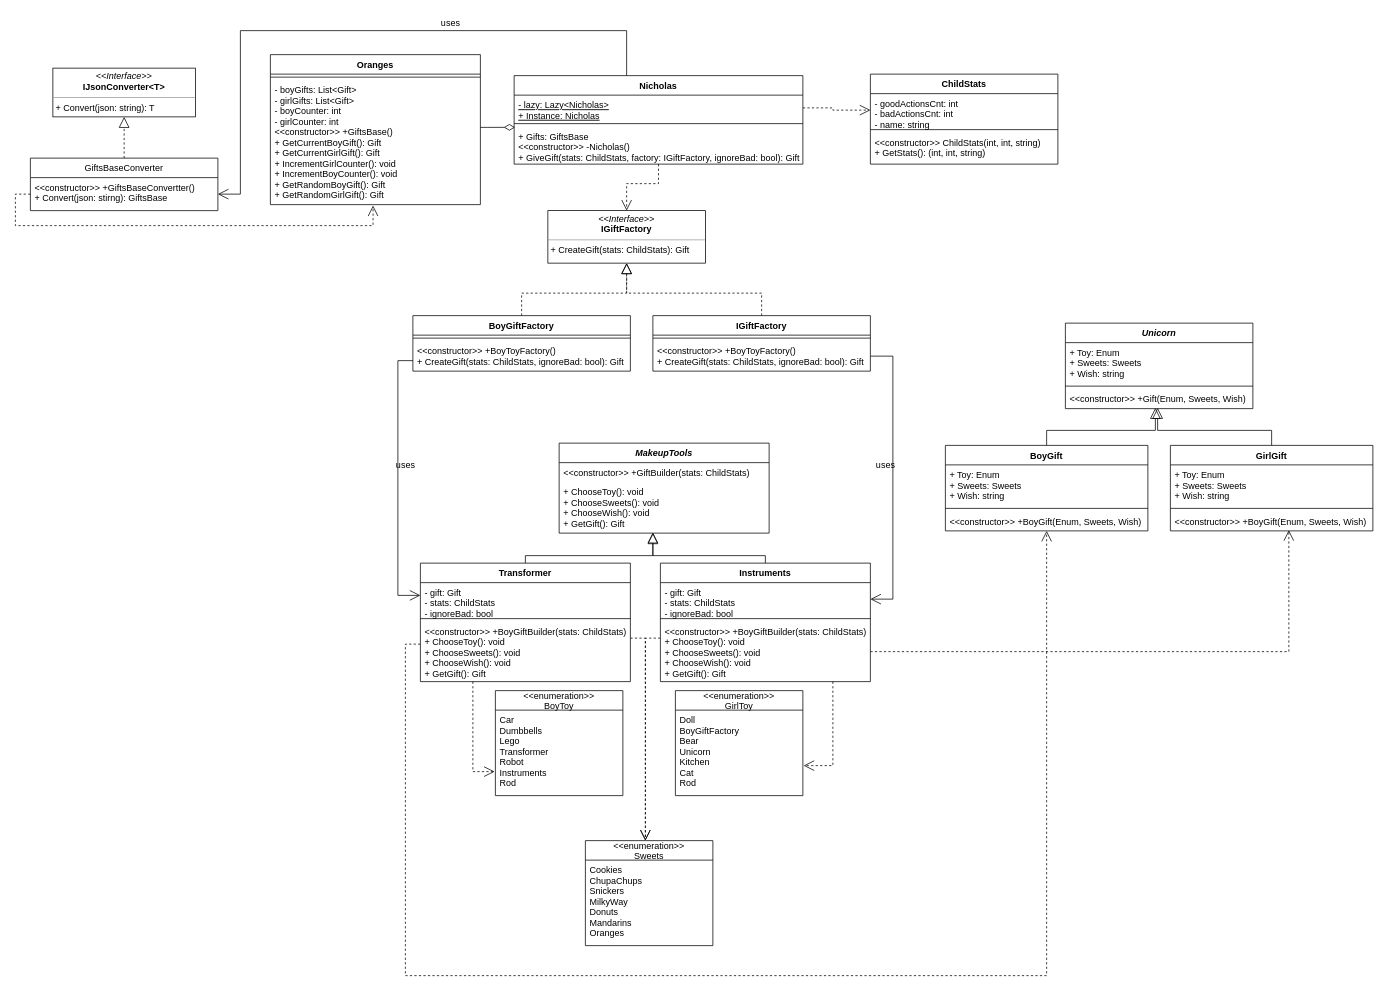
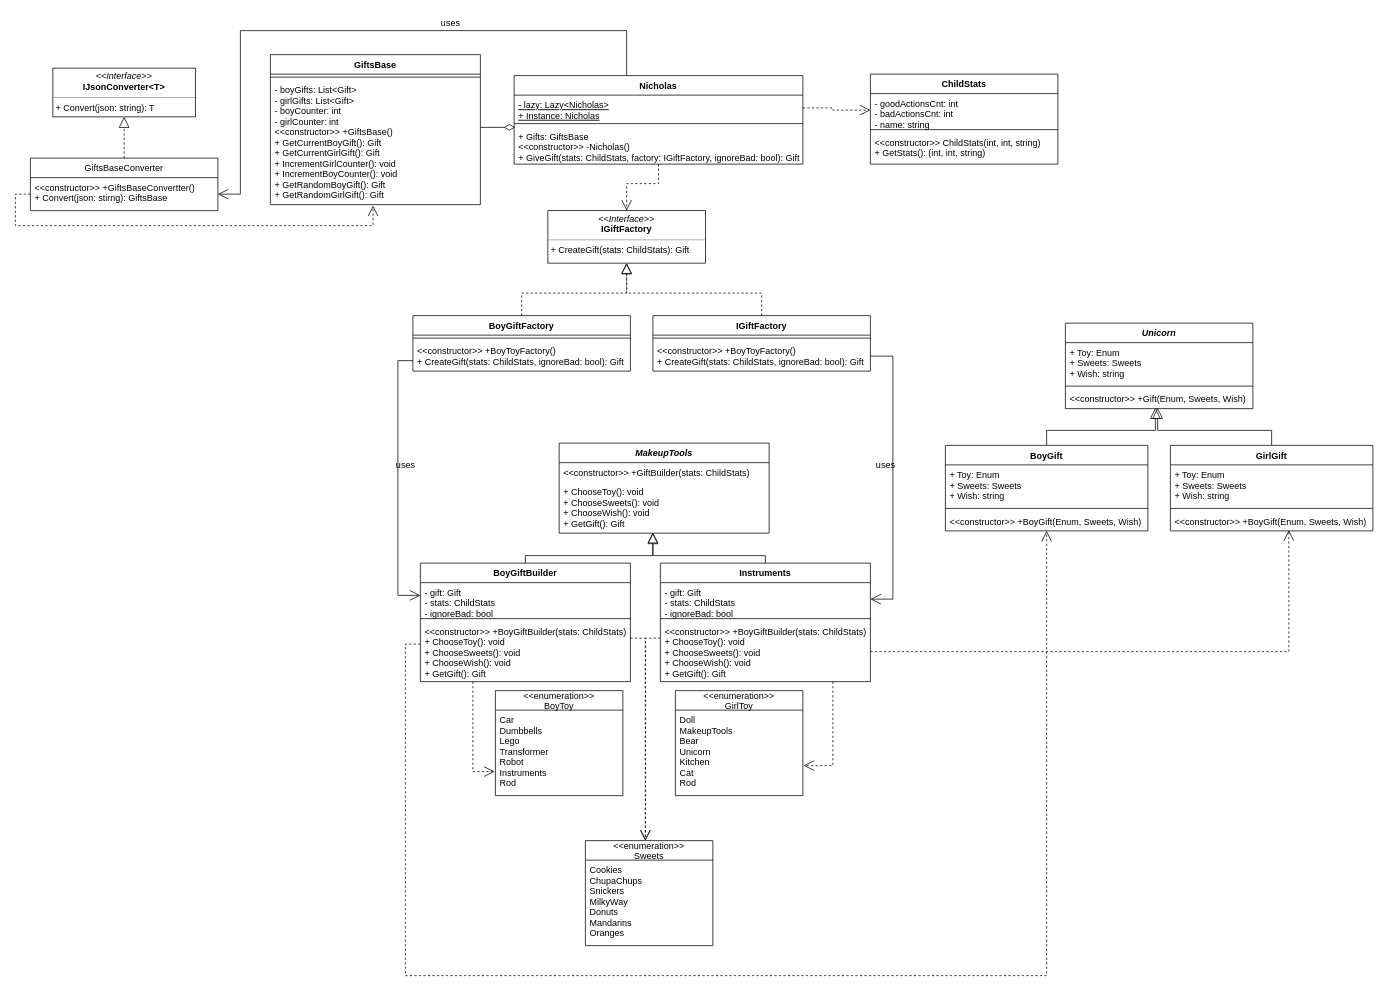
node "Oranges": label "Oranges" -> "GiftsBase"
node "Transformer": label "Transformer" -> "BoyGiftBuilder"
node "Doll BoyGiftFactory Bear Unicorn Kitchen Cat Rod": label "Doll BoyGiftFactory Bear Unicorn Kitchen Cat Rod" -> "Doll MakeupTools Bear Unicorn Kitchen Cat Rod"
